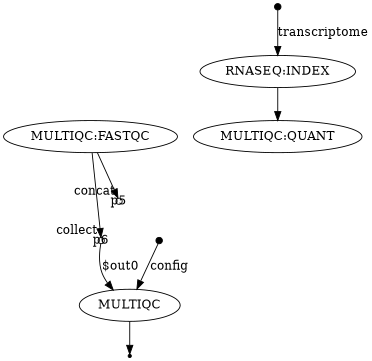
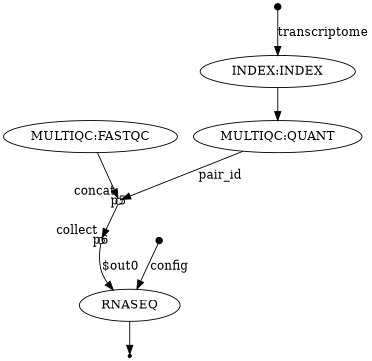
node "RNASEQ:INDEX": label "RNASEQ:INDEX" -> "INDEX:INDEX"
edge "MULTIQC:QUANT" -> "p5 concat": added, label "pair_id"
edge "MULTIQC:FASTQC" -> "p6 collect": now "p5 concat" -> "p6 collect"
node "MULTIQC": label "MULTIQC" -> "RNASEQ"
